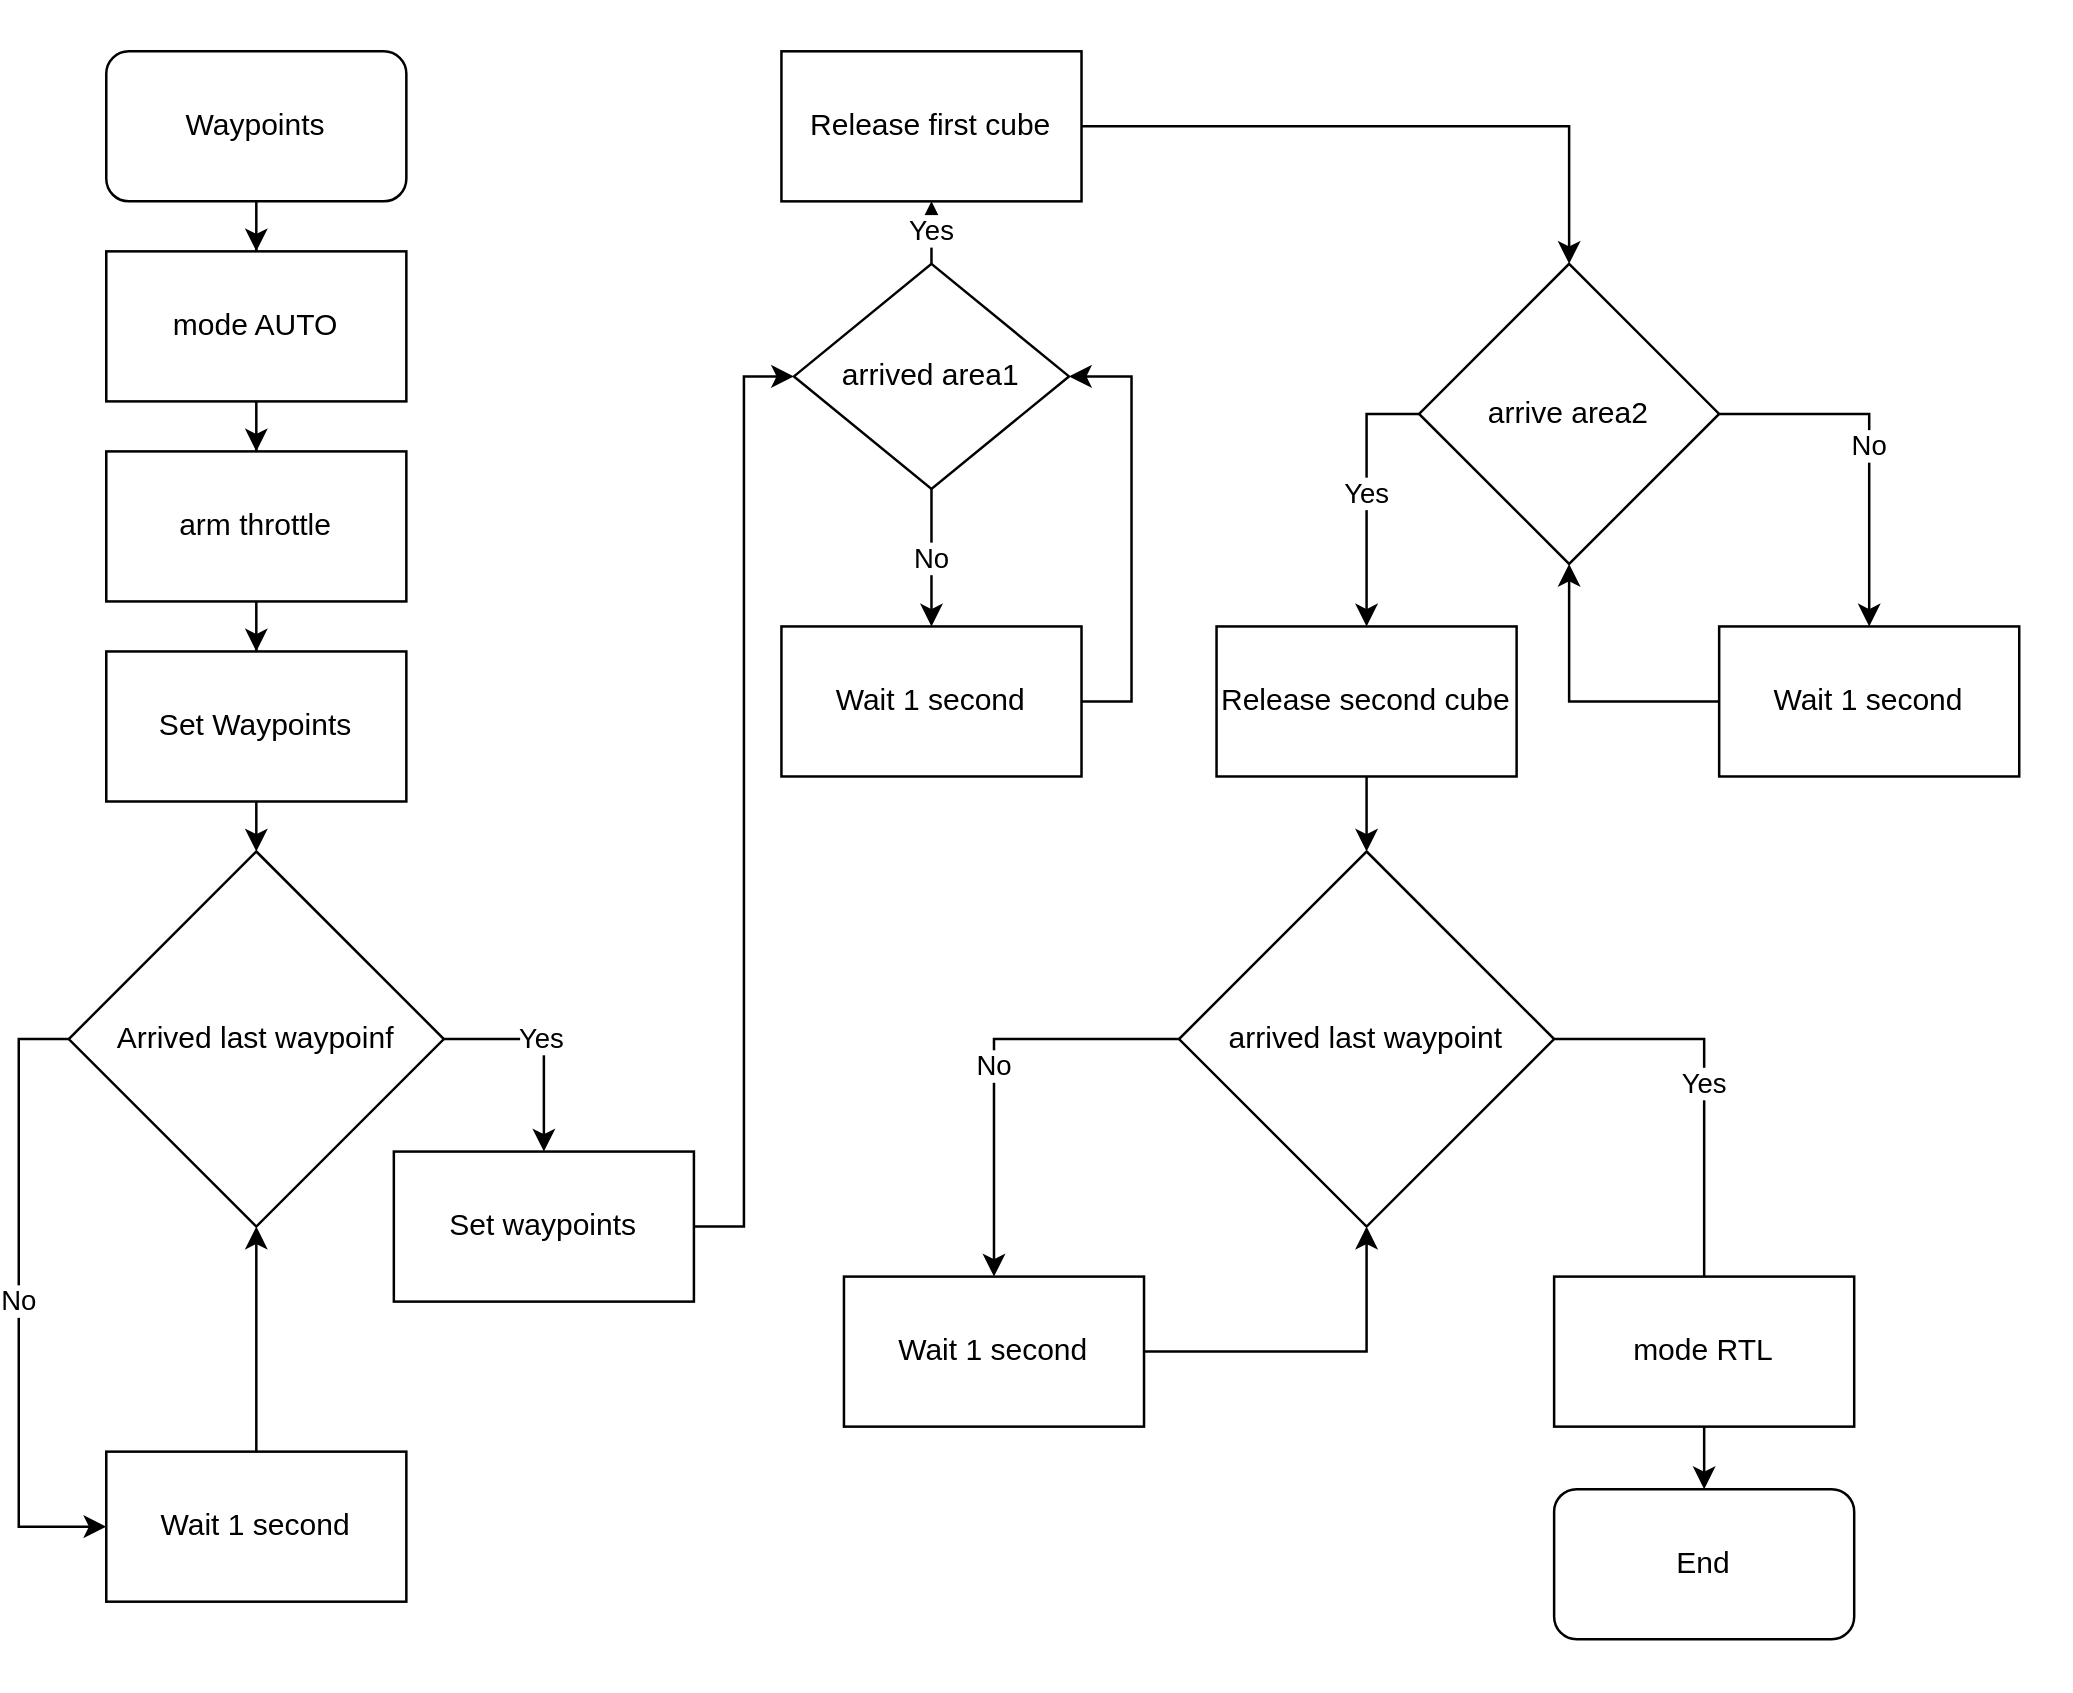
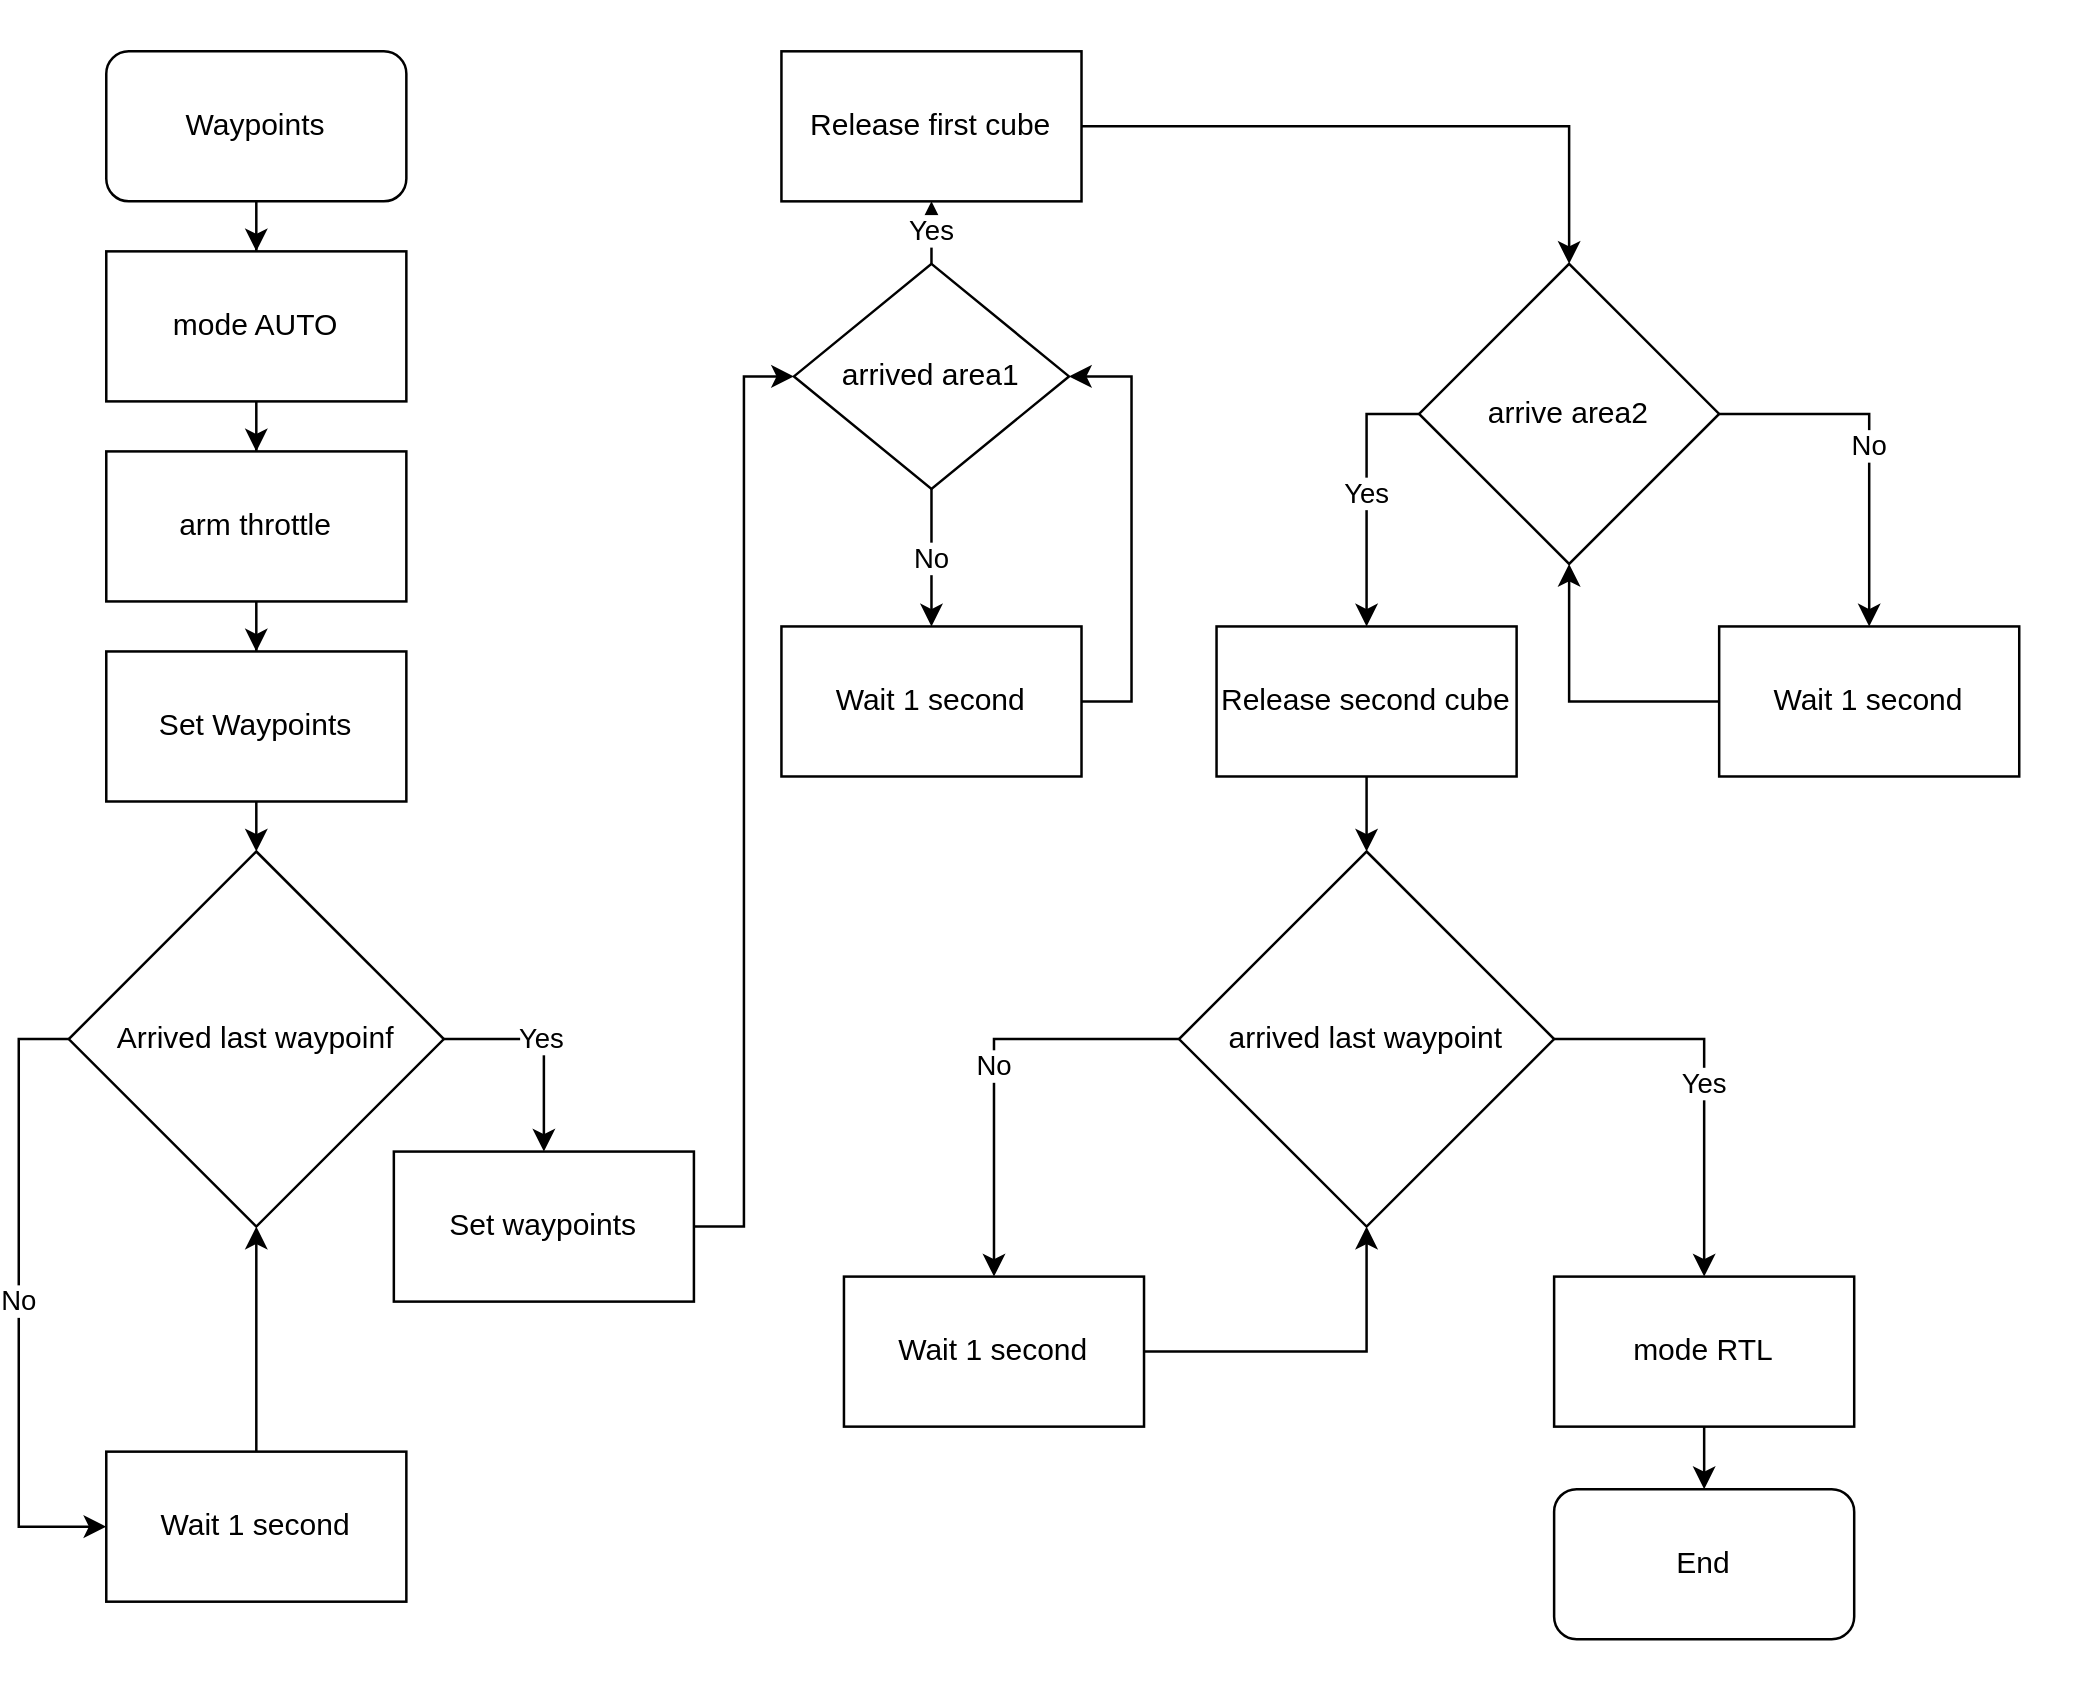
edge "arrived last waypoint" -- "mode RTL": arrowhead none -> classic
